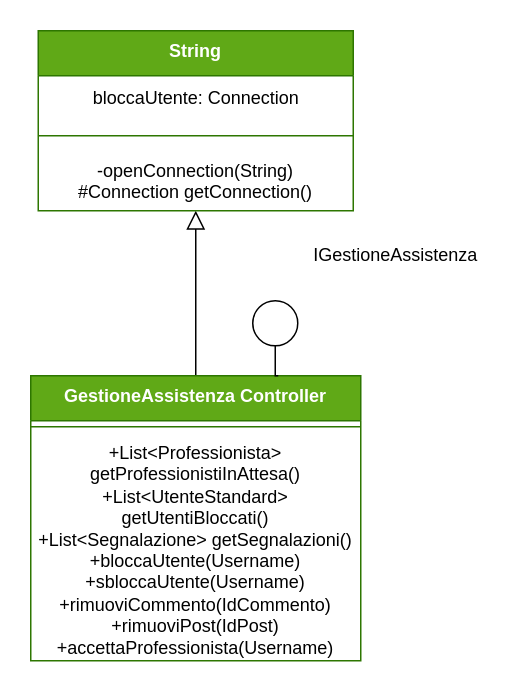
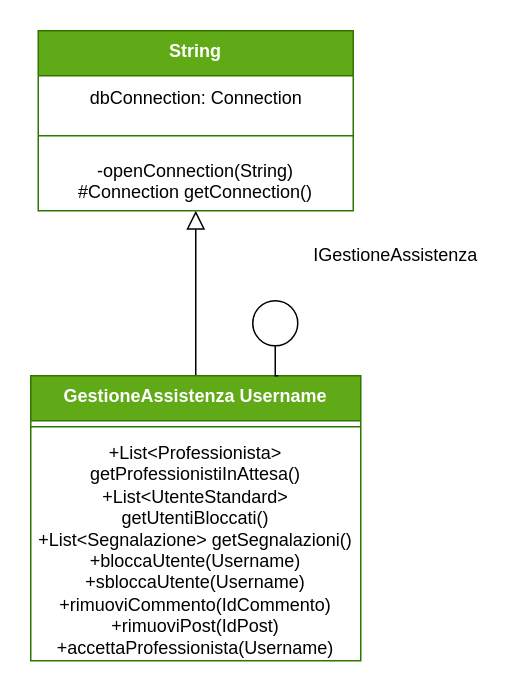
node "bloccaUtente: Connection": label "bloccaUtente: Connection" -> "dbConnection: Connection"
node "GestioneAssistenza Controller": label "GestioneAssistenza Controller" -> "GestioneAssistenza Username"
